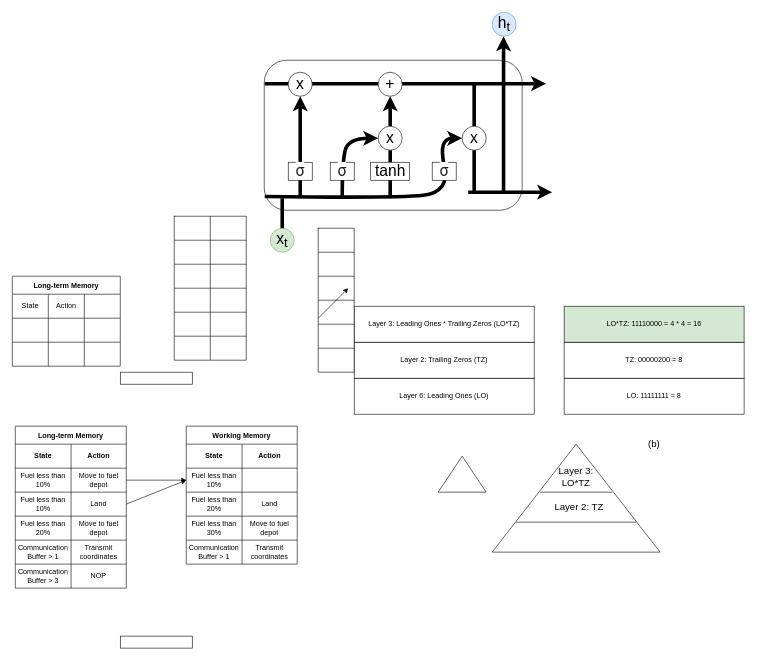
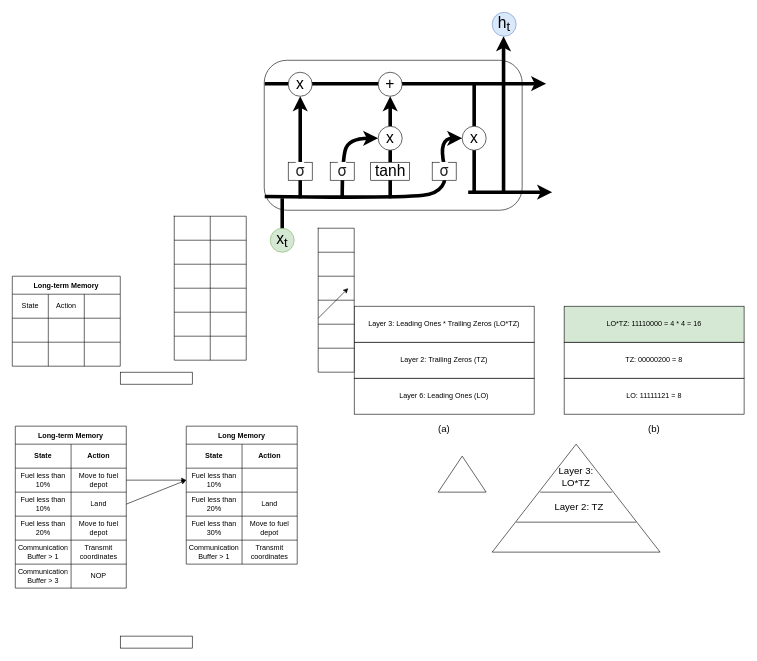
node "LO: 11111111 = 8": label "LO: 11111111 = 8" -> "LO: 11111121 = 8"
node "(a)": added
node "Working Memory": label "Working Memory" -> "Long Memory"
node "(b)": moved (654, 444) -> (654, 429)
